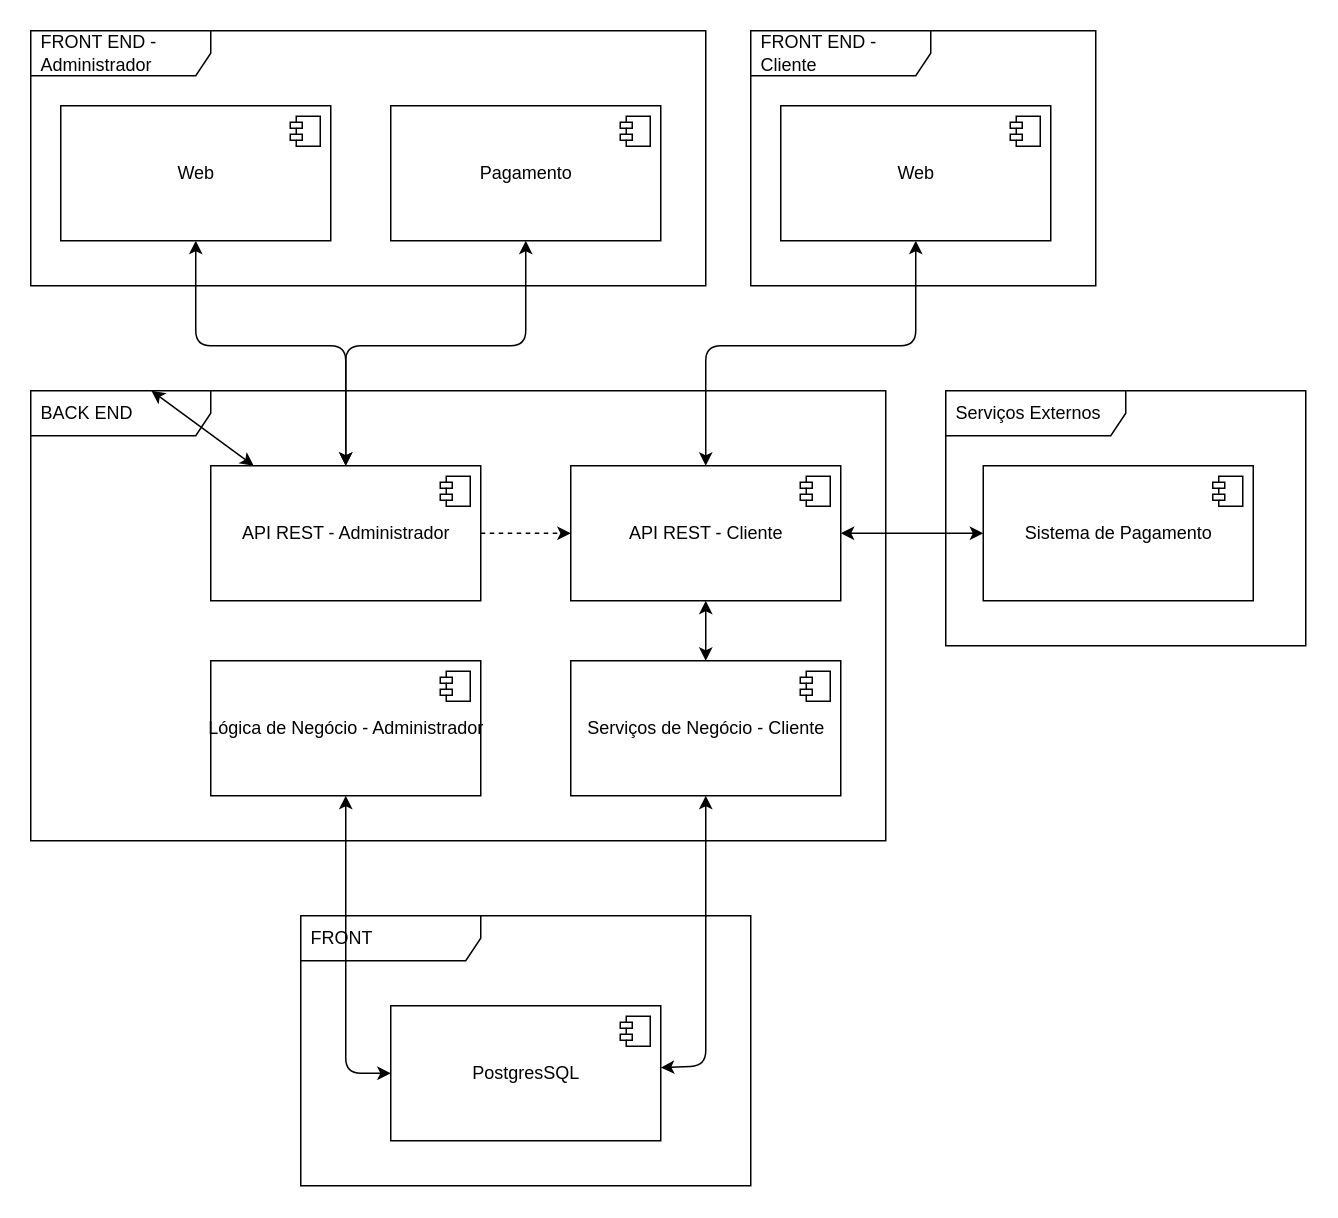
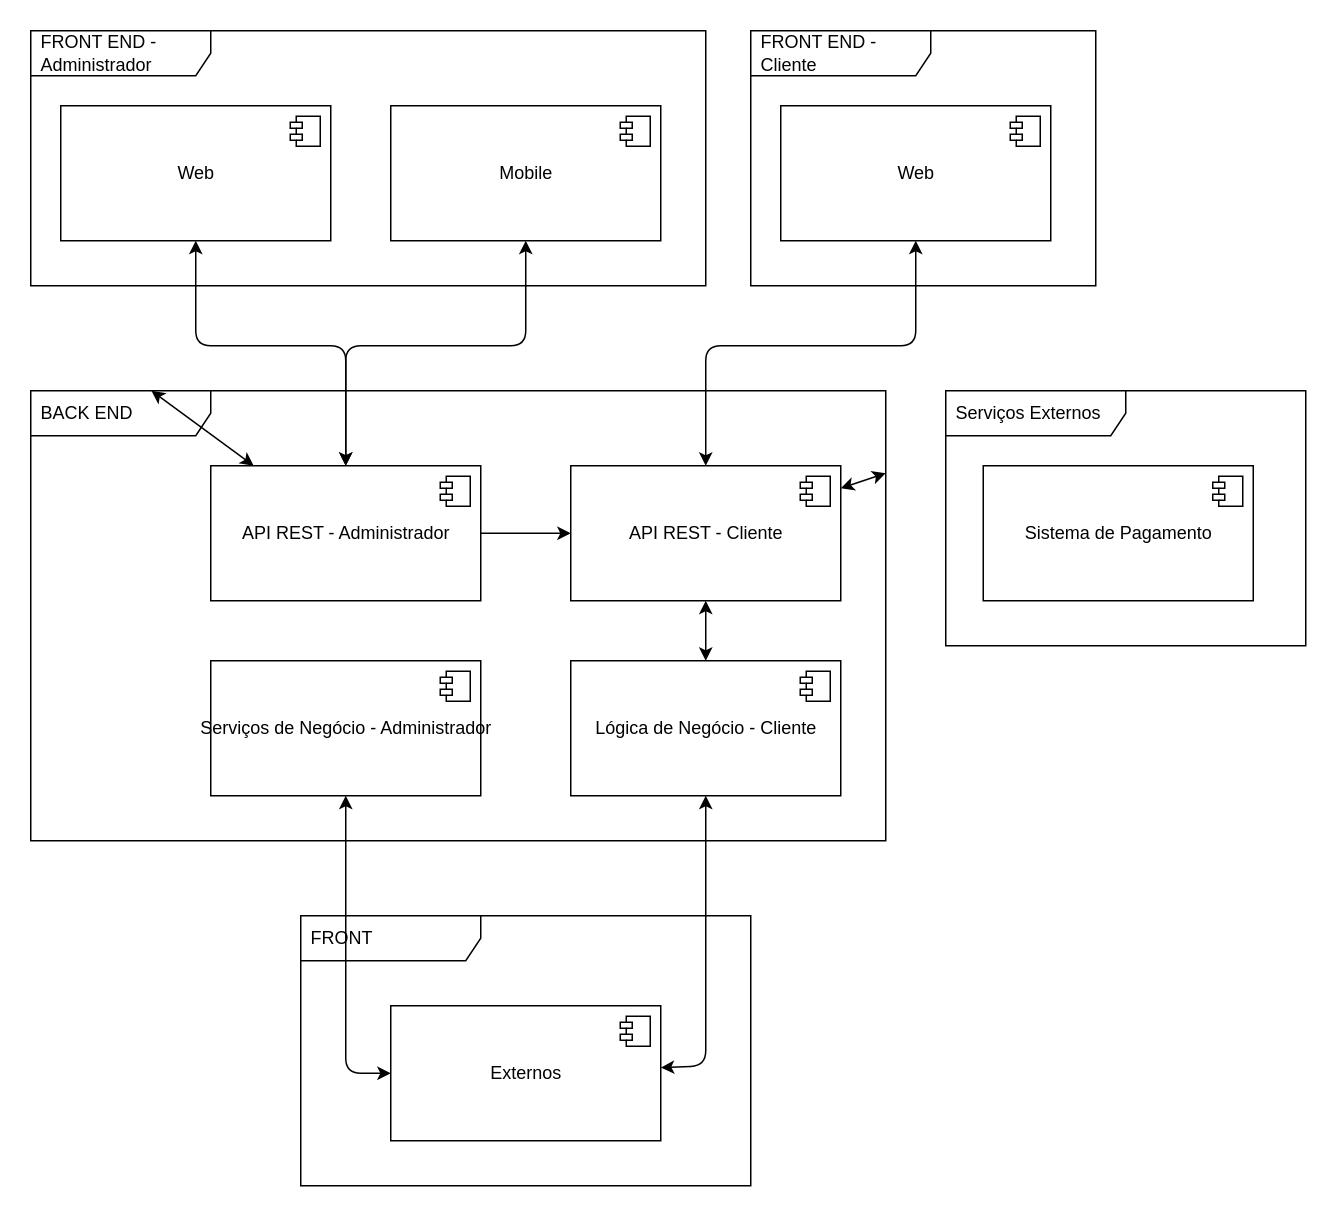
node "Pagamento": label "Pagamento" -> "Mobile"
edge "API REST - Administrador" -> "API REST - Cliente": style dashed -> solid
edge "API REST - Cliente" -- "Sistema de Pagamento": now "API REST - Cliente" -- "BACK END"
node "Lógica de Negócio - Administrador": label "Lógica de Negócio - Administrador" -> "Serviços de Negócio - Administrador"
node "Serviços de Negócio - Cliente": label "Serviços de Negócio - Cliente" -> "Lógica de Negócio - Cliente"
node "PostgresSQL": label "PostgresSQL" -> "Externos"
